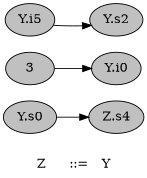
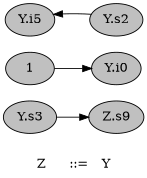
edge "Y.i5" -> "Y.s2": reversed
node "3": label "3" -> "1"
node "Y.s0": label "Y.s0" -> "Y.s3"
node "Z.s4": label "Z.s4" -> "Z.s9"
